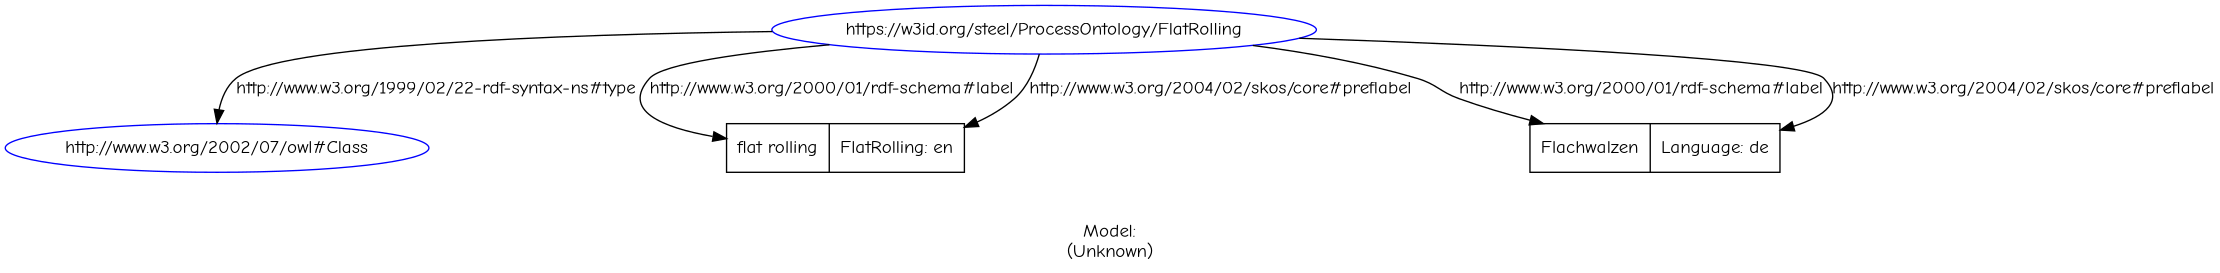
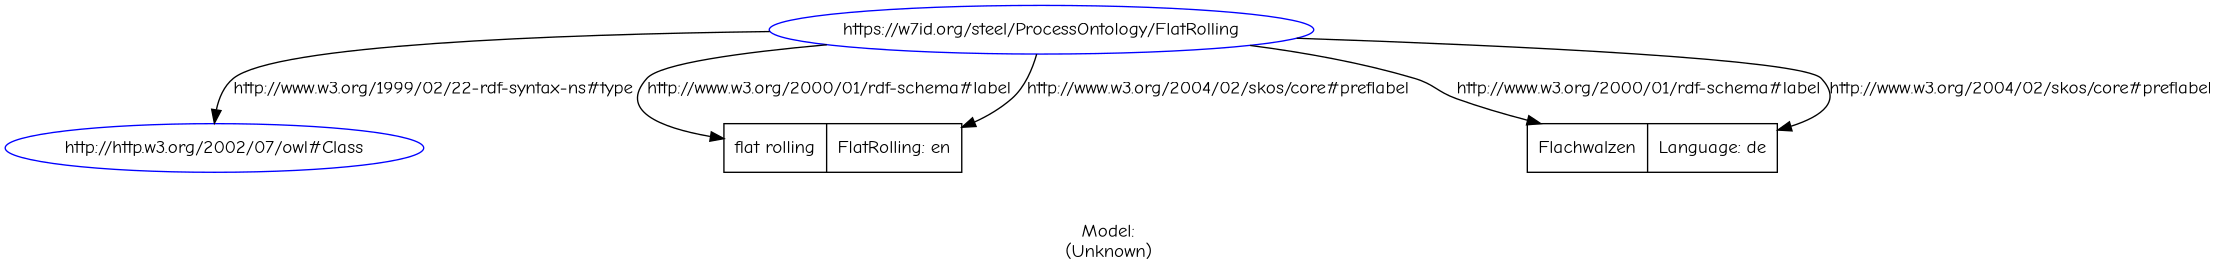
node "https://w3id.org/steel/ProcessOntology/FlatRolling": label "https://w3id.org/steel/ProcessOntology/FlatRolling" -> "https://w7id.org/steel/ProcessOntology/FlatRolling"
node "http://www.w3.org/2002/07/owl#Class": label "http://www.w3.org/2002/07/owl#Class" -> "http://http.w3.org/2002/07/owl#Class"
